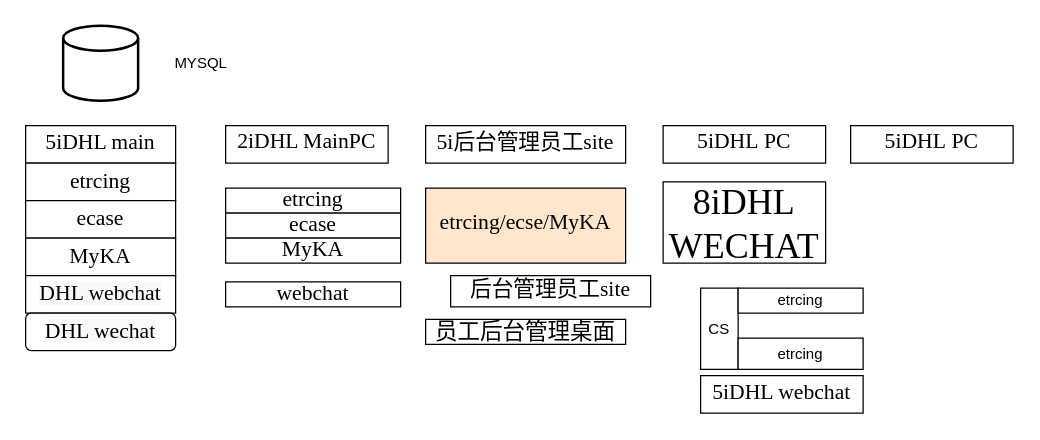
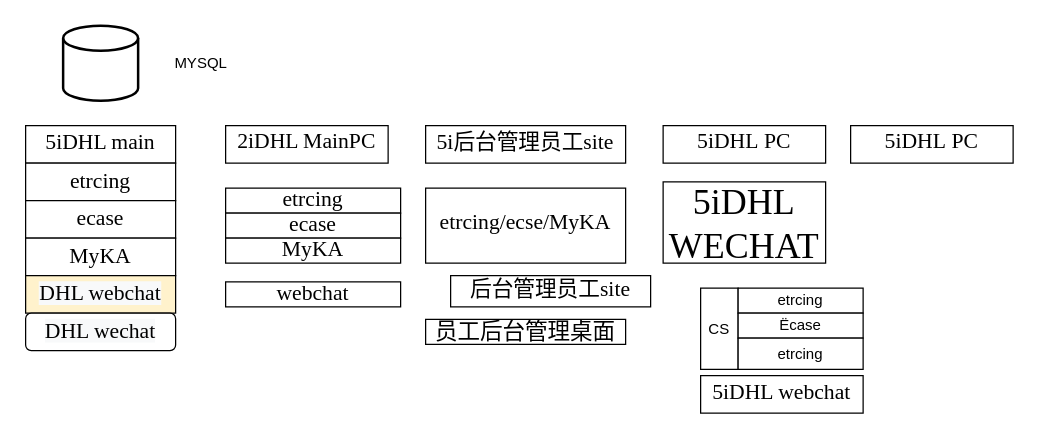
node "8iDHL WECHAT": label "8iDHL WECHAT" -> "5iDHL WECHAT"
node "etrcing/ecse/MyKA": fillcolor #ffe6cc -> #ffffff
node "DHL webchat": fillcolor #ffffff -> #fff2cc
node "Ëcase": added
